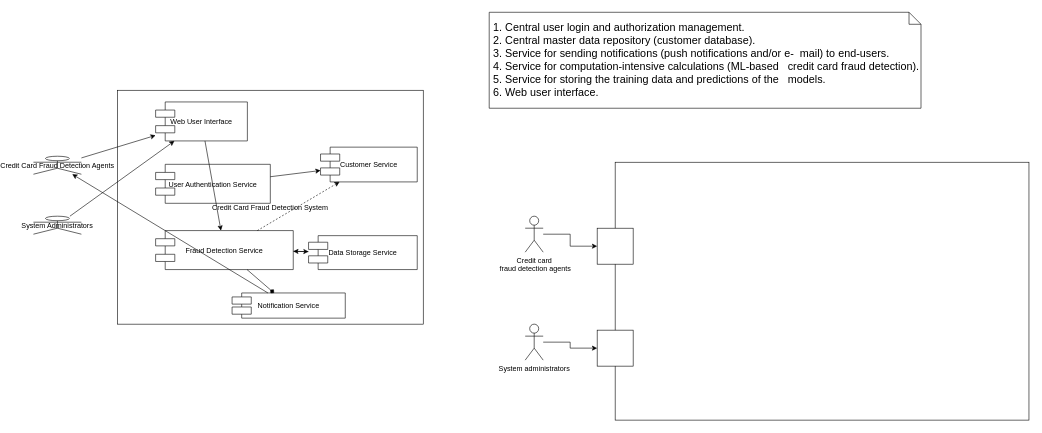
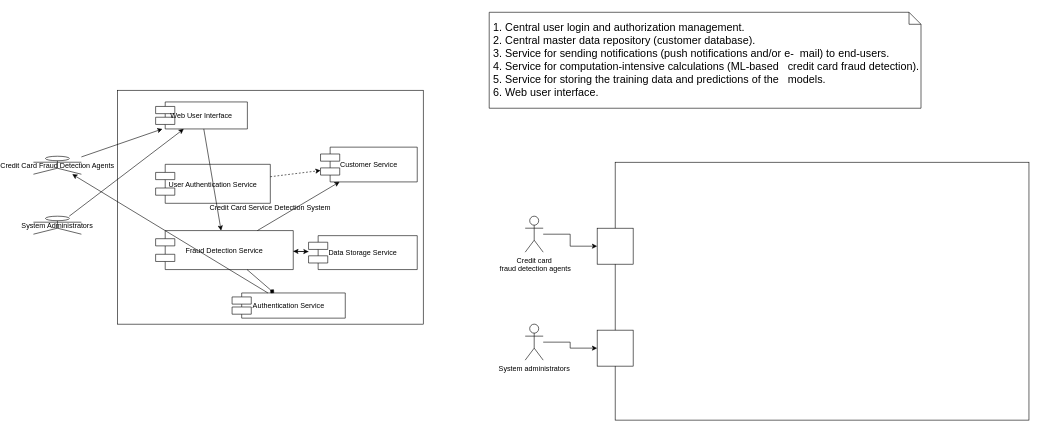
node "Web User Interface": size 92x39 -> 92x27
edge "User Authentication Service" -> "Customer Service": style solid -> dashed
node "Credit Card Fraud Detection System": label "Credit Card Fraud Detection System" -> "Credit Card Service Detection System"
edge "Fraud Detection Service" -> "Customer Service": style dashed -> solid
node "Notification Service": label "Notification Service" -> "Authentication Service"
